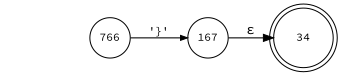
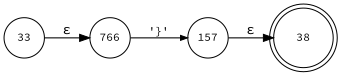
node "33": added
node "167": label "167" -> "157"
node "34": label "34" -> "38"
